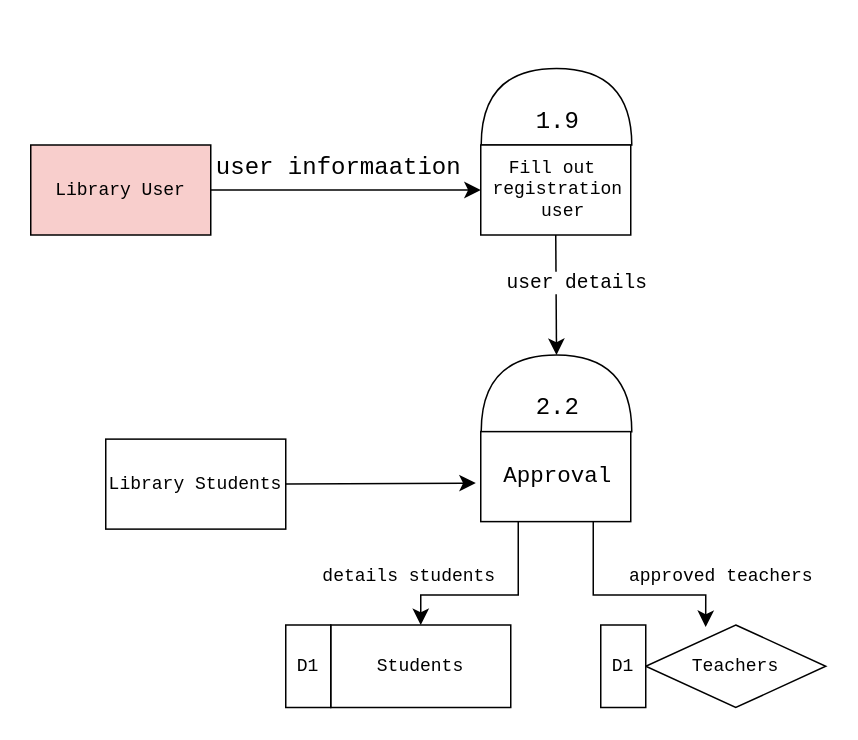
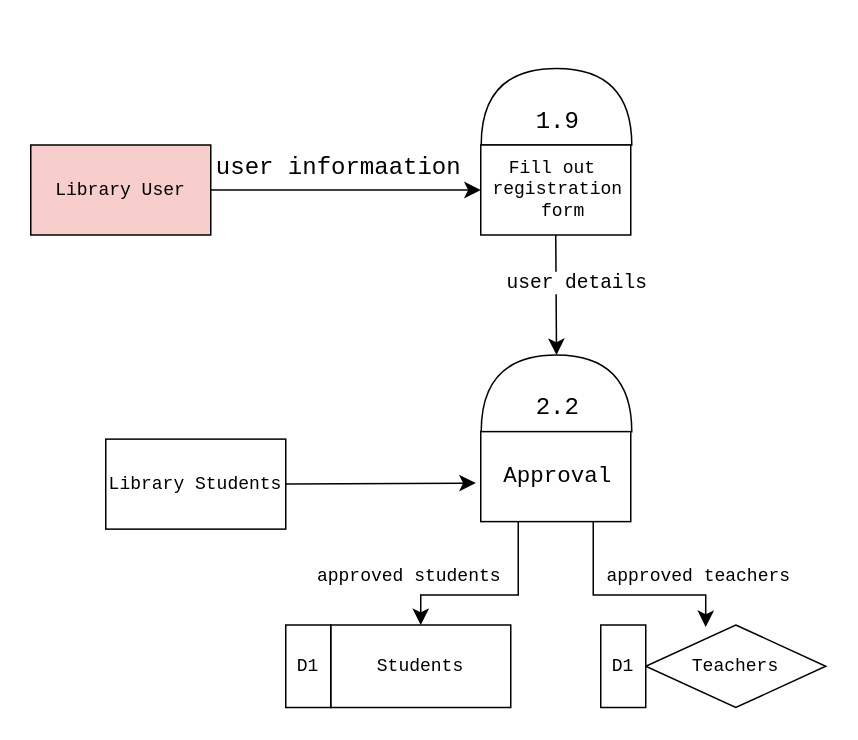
node "Fill out registration user": label "Fill out registration user" -> "Fill out registration form"
node "details students": label "details students" -> "approved students"
node "approved teachers": moved (721, 572) -> (698, 572)
